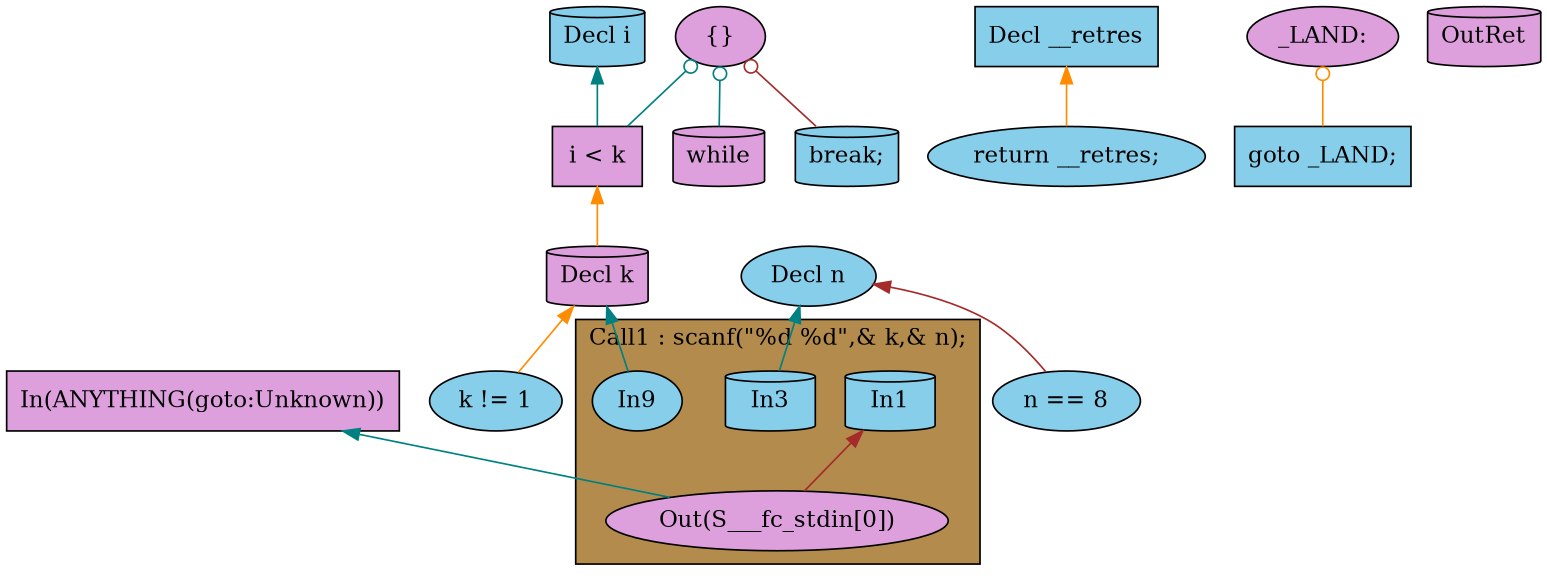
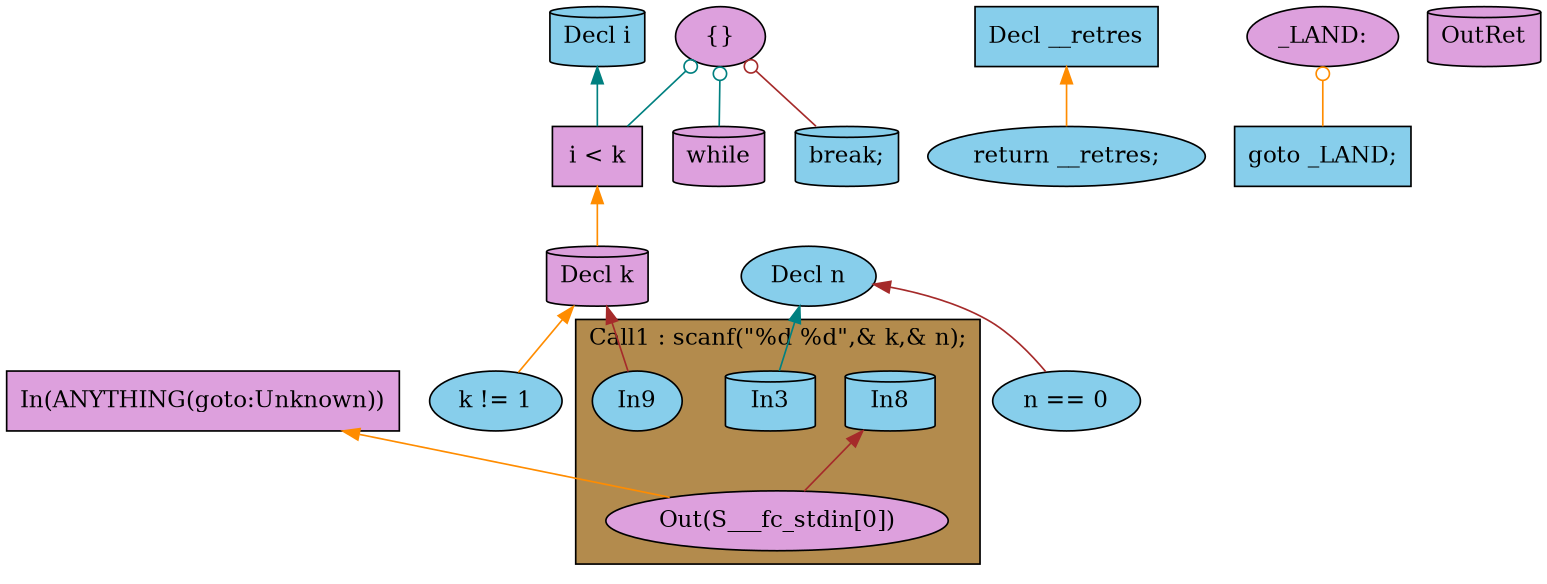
edge "In9" -> "Decl k": color teal -> brown
node "In1": label "In1" -> "In8"
node "n == 8": label "n == 8" -> "n == 0"
edge "Out(S___fc_stdin[0])" -> "In(ANYTHING(goto:Unknown))": color teal -> darkorange
